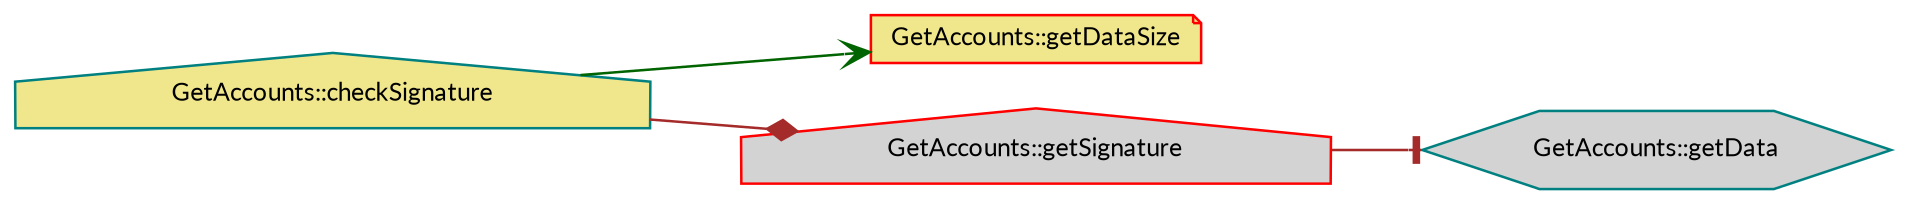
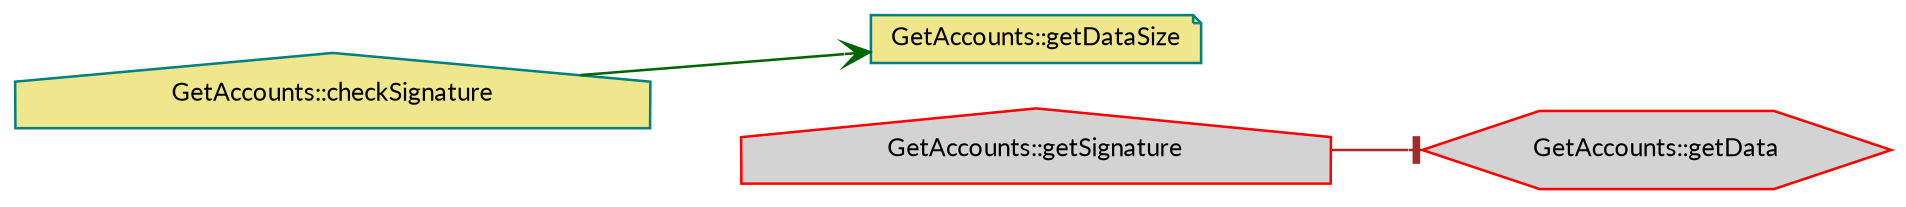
node "GetAccounts::getDataSize": color red -> teal
edge "GetAccounts::checkSignature" -> "GetAccounts::getSignature": removed
node "GetAccounts::getData": color teal -> red
